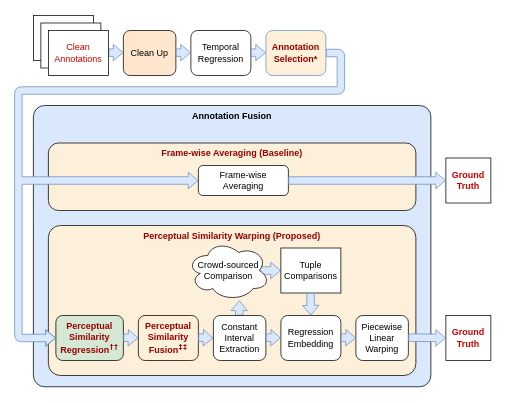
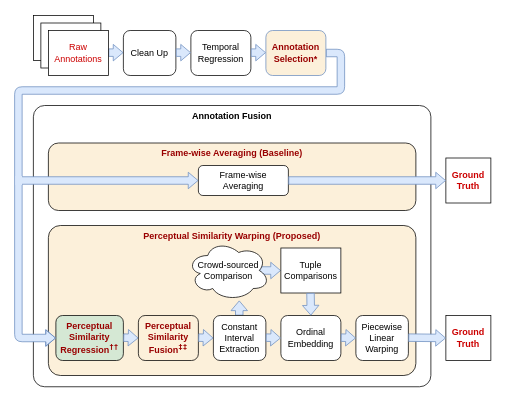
node "Clean Annotations": label "Clean Annotations" -> "Raw Annotations"
node "Clean Up": fillcolor #ffe6cc -> #ffffff
node "Annotation Fusion": fillcolor #dae8fc -> #ffffff
node "Regression Embedding": label "Regression Embedding" -> "Ordinal Embedding"
